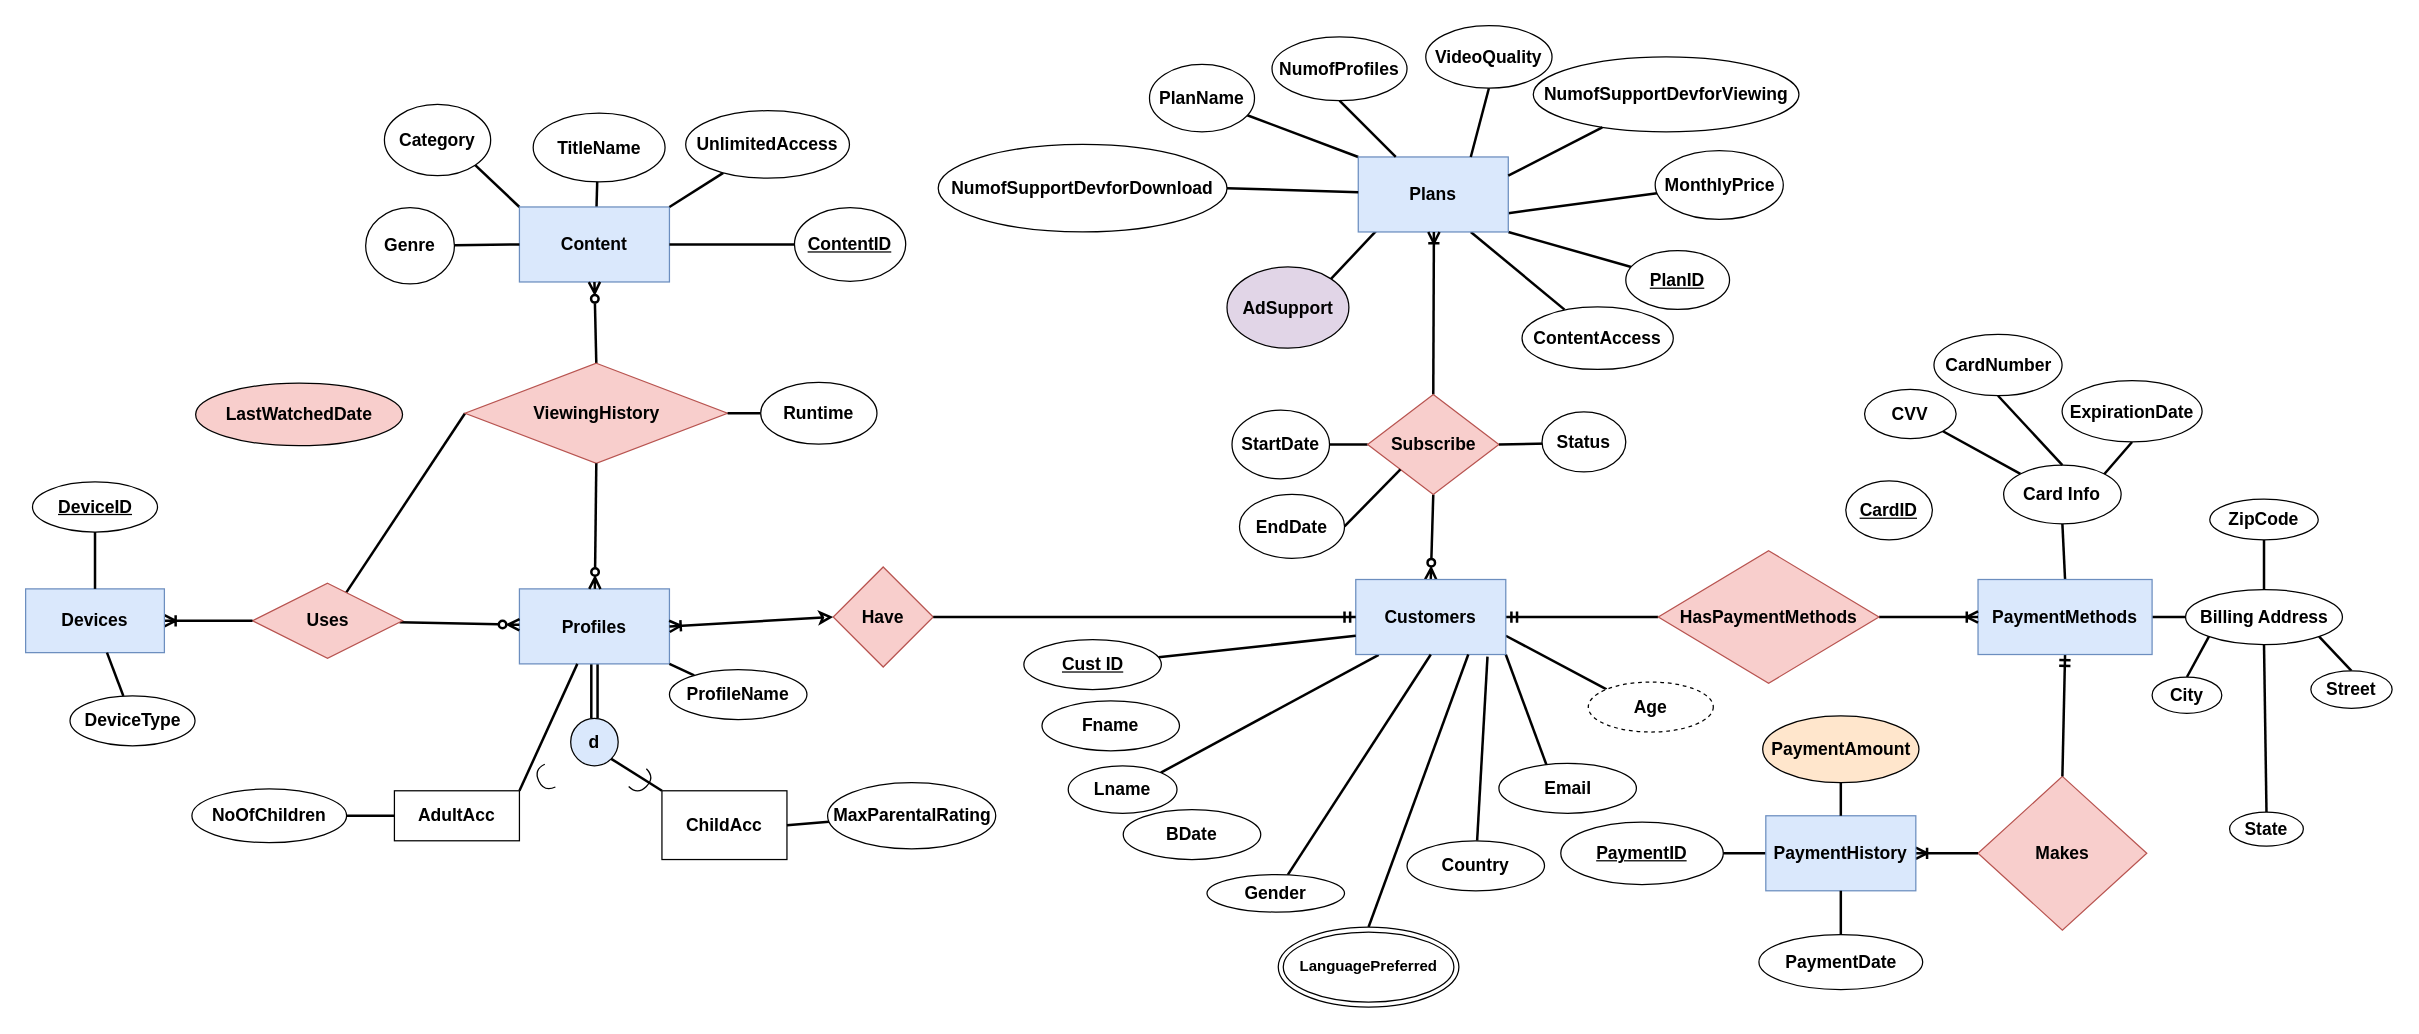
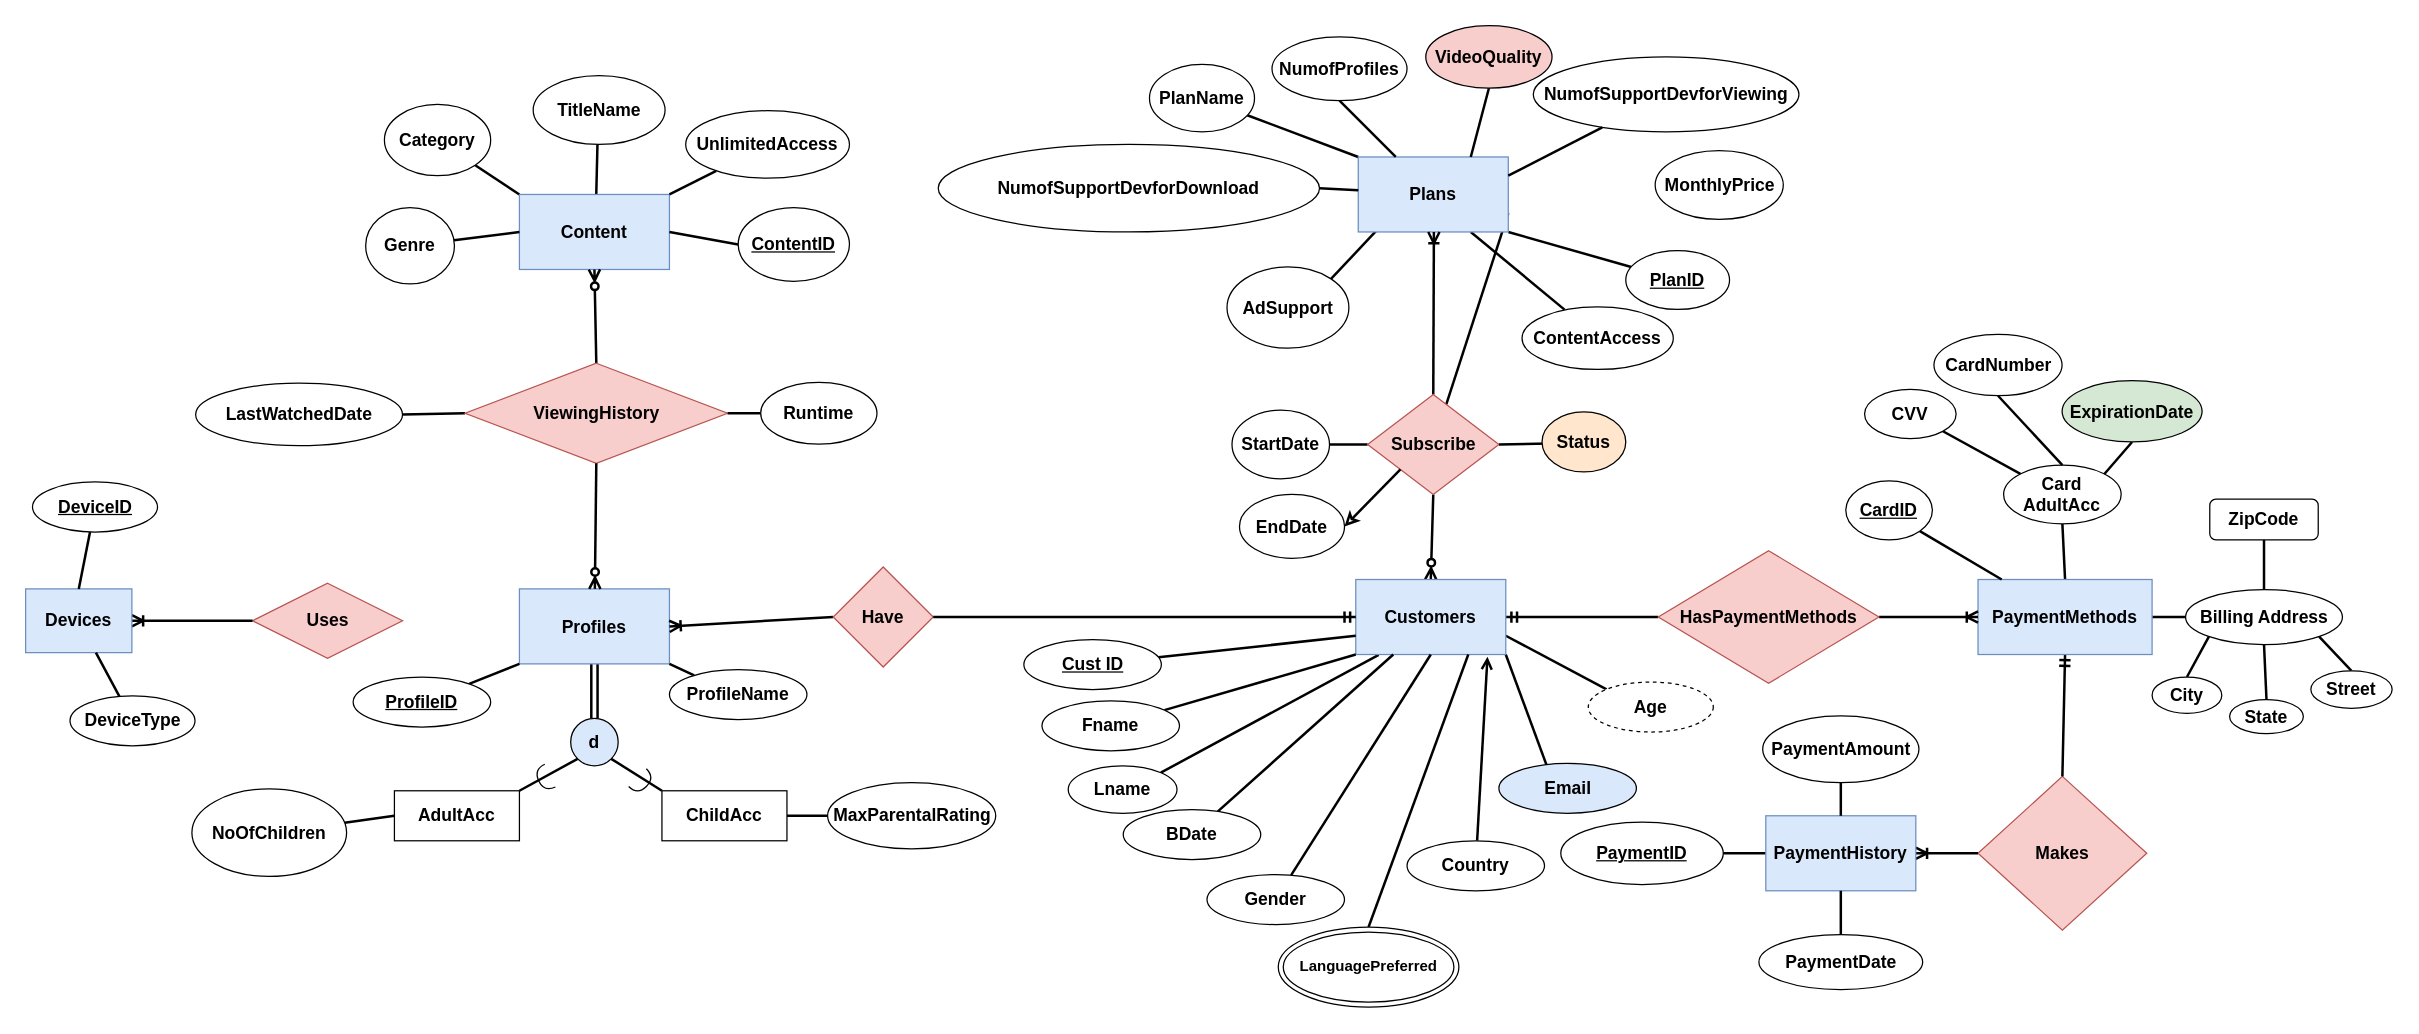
node "VideoQuality": fillcolor #ffffff -> #f8cecc
node "TitleName": moved (599, 148) -> (599, 110)
node "NumofSupportDevforDownload": size 289x88 -> 381x88
edge "MonthlyPrice" -- "Plans": now "Subscribe" -- "Plans"
node "Content": moved (594, 244) -> (594, 232)
node "ContentID": moved (850, 244) -> (794, 244)
node "AdSupport": fillcolor #e1d5e7 -> #ffffff
node "ExpirationDate": fillcolor #ffffff -> #d5e8d4
node "LastWatchedDate": fillcolor #f8cecc -> #ffffff
node "Status": fillcolor #ffffff -> #ffe6cc
node "Card Info": label "Card Info" -> "Card AdultAcc"
edge "ViewingHistory" -- "Uses": now "ViewingHistory" -- "LastWatchedDate"
node "ZipCode": shape ellipse -> rounded rectangle
edge "Subscribe" -- "EndDate": arrowhead none -> classic
edge "CardID" -- "PaymentMethods": added
edge "Have" -- "Profiles": arrowhead classic -> none
node "Devices": size 139x64 -> 106x64
edge "Uses" -> "Profiles": removed
edge "Customers" -- "Country": arrowhead none -> open
edge "Profiles" -- "ProfileID": added
edge "Customers" -- "Fname": added
node "ProfileID": added
edge "Profiles" -- "AdultAcc": now "d" -- "AdultAcc"
edge "Customers" -- "BDate": added
node "PaymentAmount": fillcolor #ffe6cc -> #ffffff
node "Email": fillcolor #ffffff -> #dae8fc
node "NoOfChildren": size 155x54 -> 155x88
node "ChildAcc": size 125x69 -> 125x50
node "State": moved (2266, 829) -> (2266, 716)
node "Gender": size 138x38 -> 138x50
